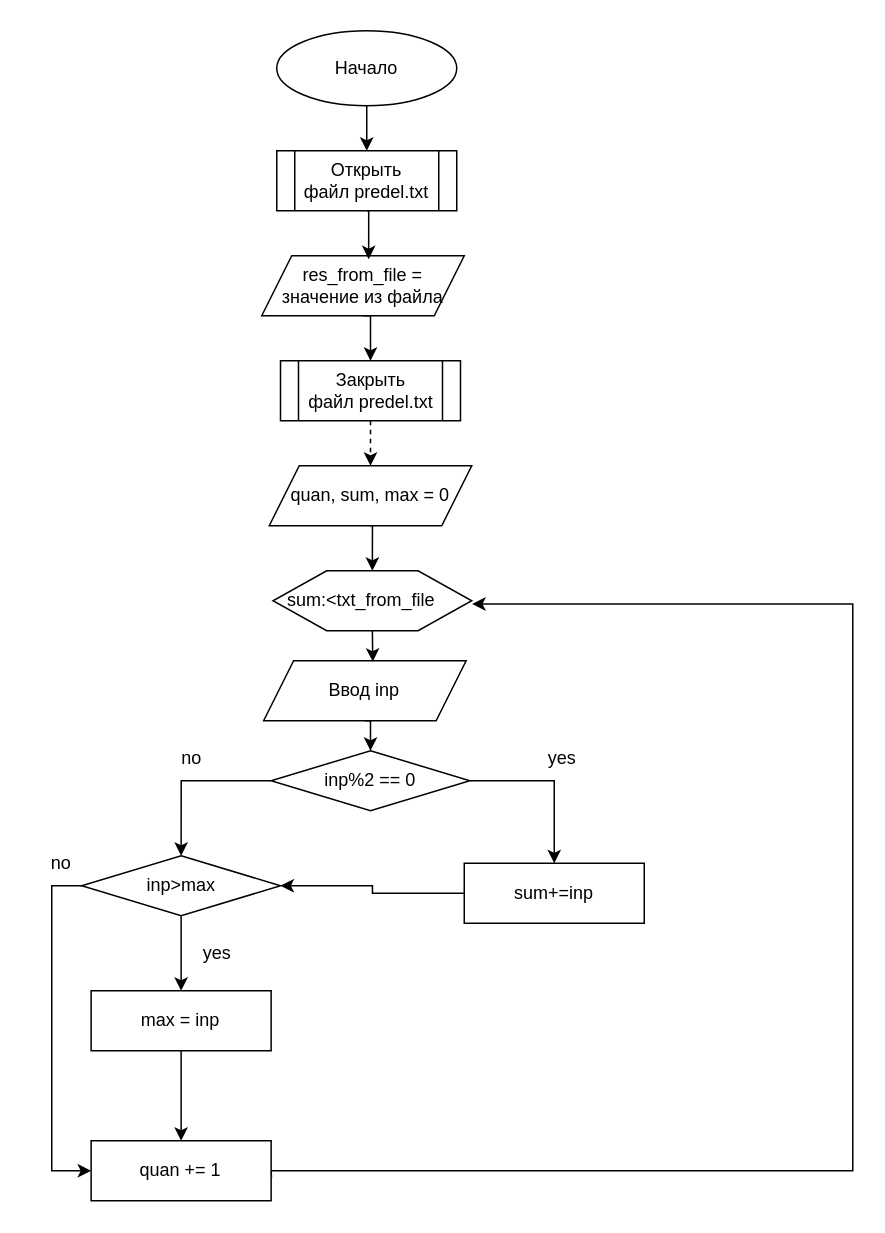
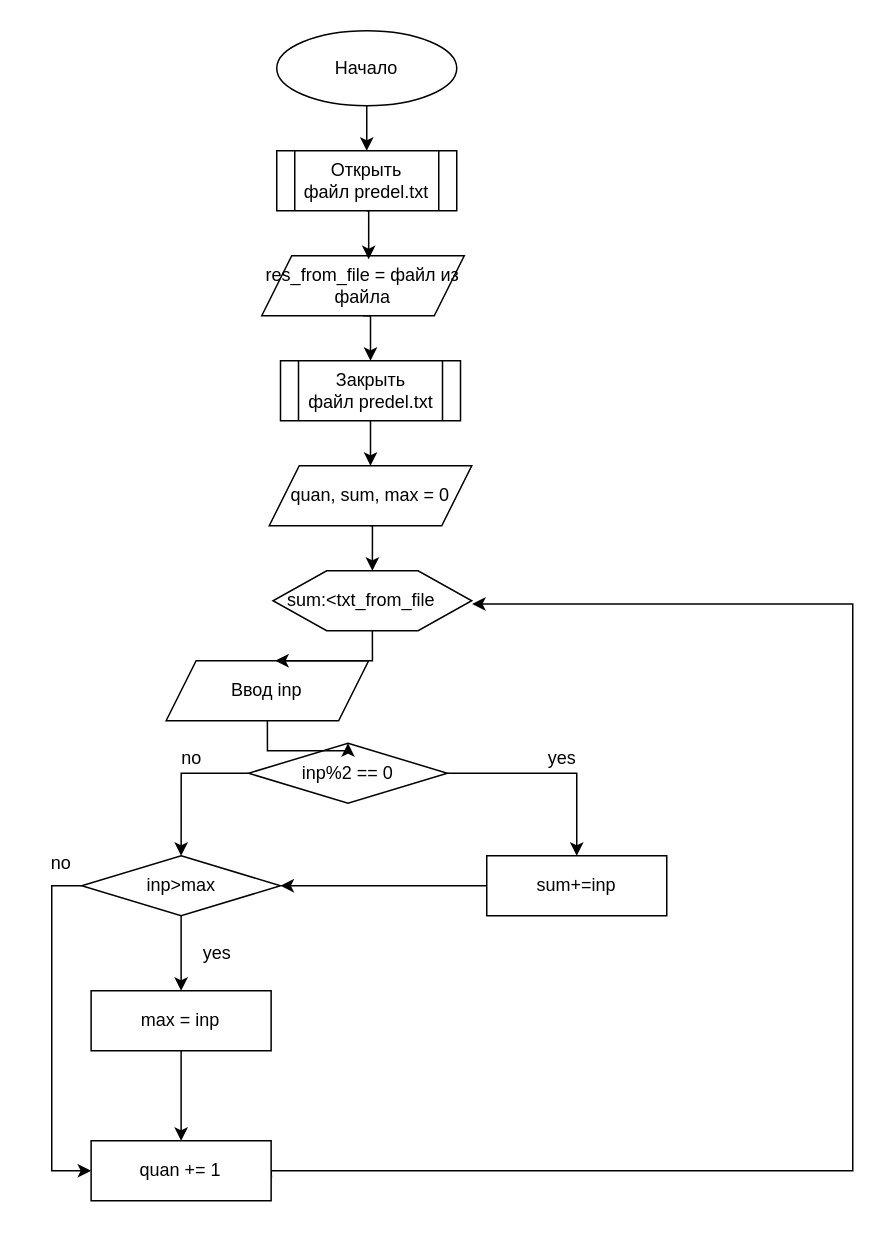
node "res_from_file = значение из файла": label "res_from_file = значение из файла" -> "res_from_file = файл из файла"
edge "Закрыть файл predel.txt" -> "quan, sum, max = 0": style dashed -> solid
node "Ввод inp": moved (365, 691) -> (267, 691)
node "inp%2 == 0": moved (371, 781) -> (348, 773)
node "sum+=inp": moved (554, 893) -> (577, 886)
